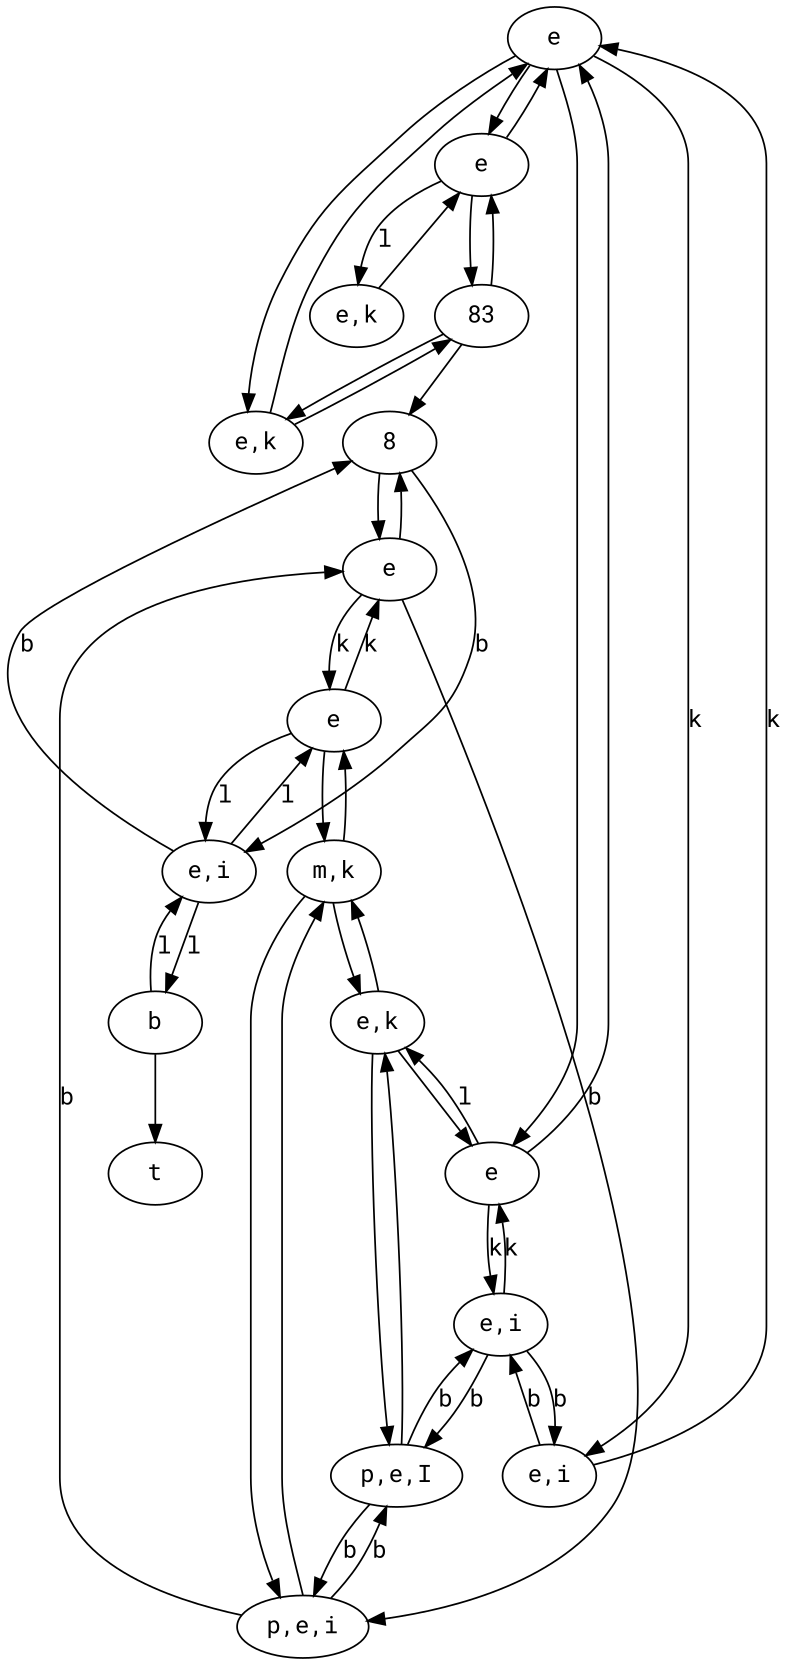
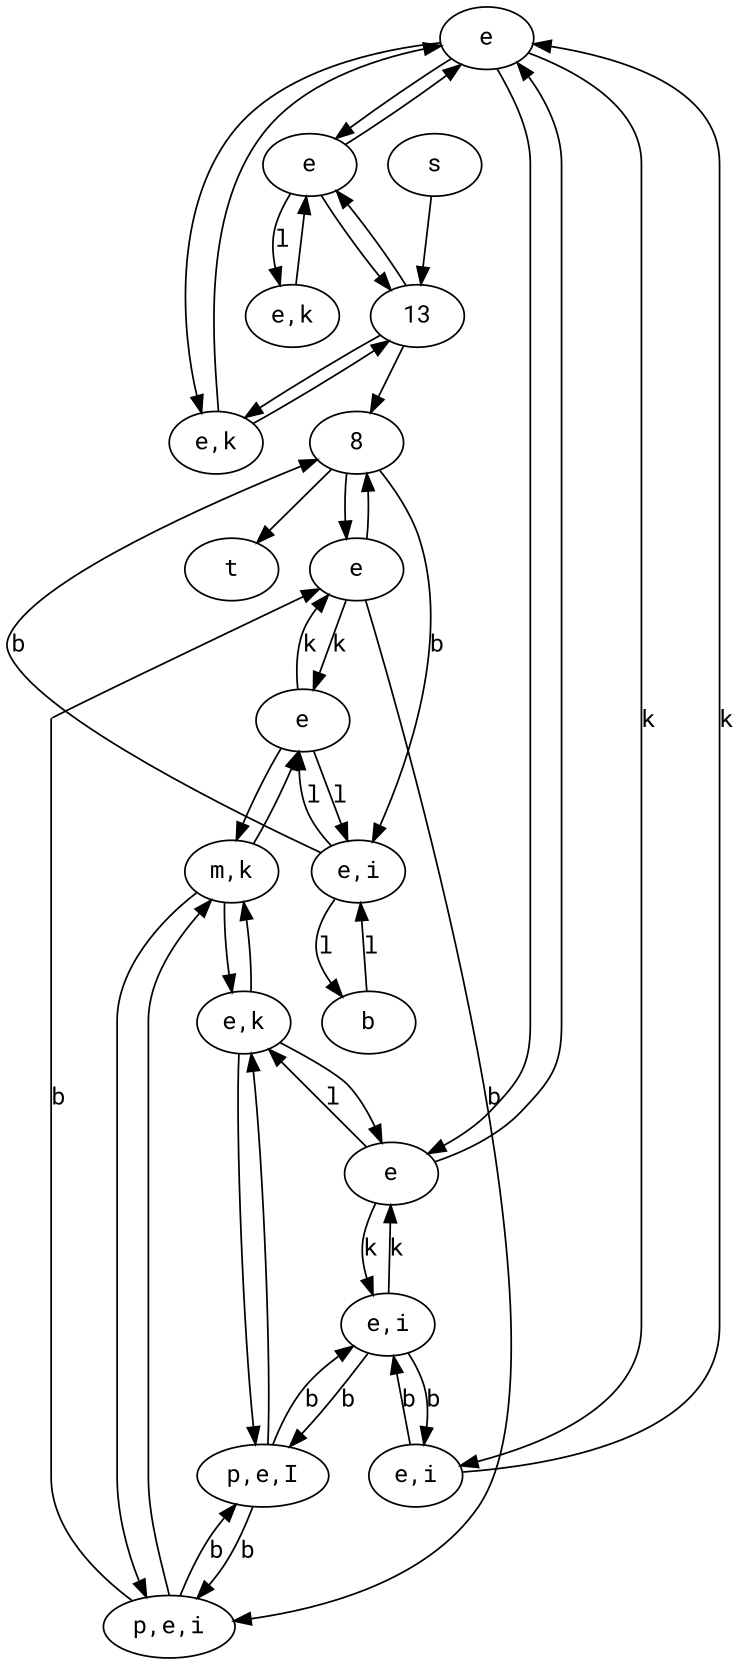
node "s": added
node "83": label "83" -> "13"
edge "b" -> "t": now "8" -> "t"
